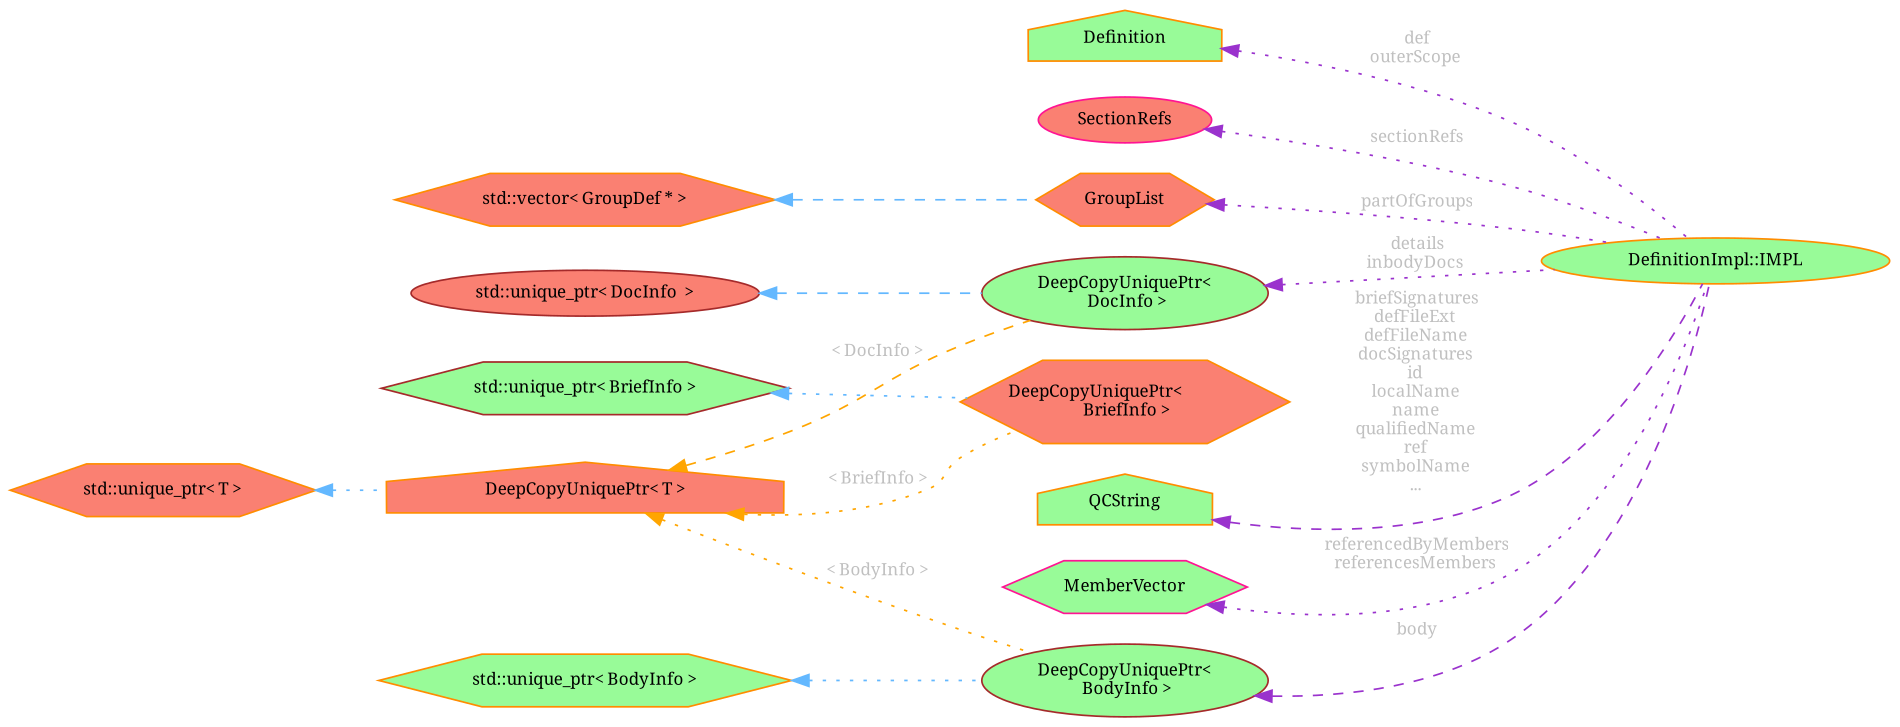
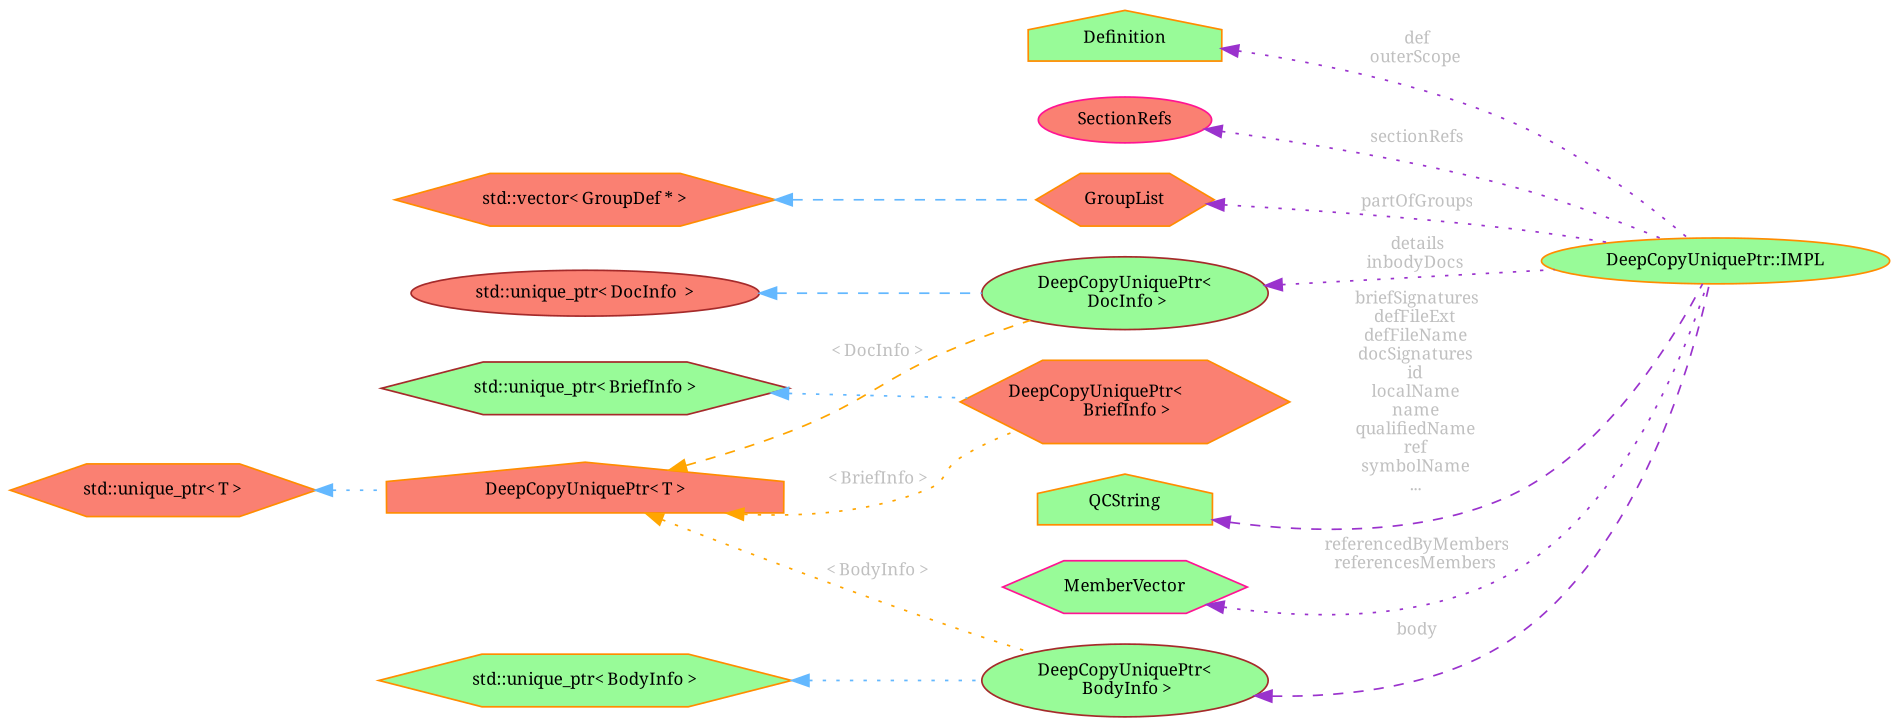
node "DefinitionImpl::IMPL": label "DefinitionImpl::IMPL" -> "DeepCopyUniquePtr::IMPL"
